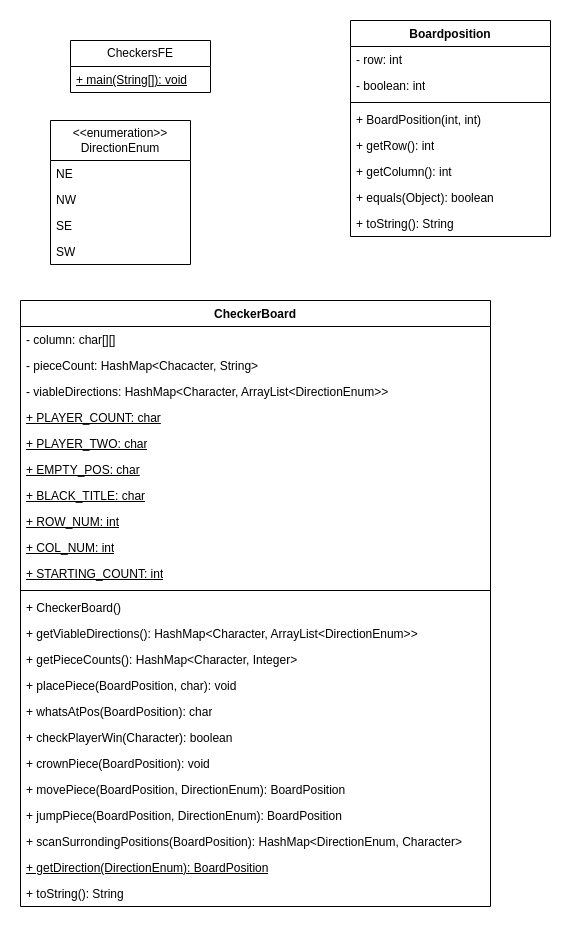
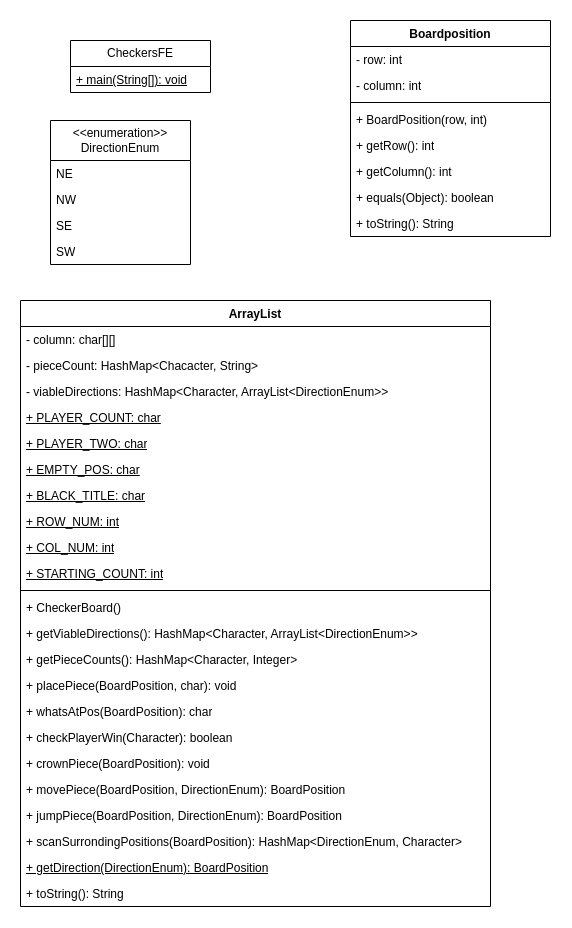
node "- boolean: int": label "- boolean: int" -> "- column: int"
node "+ BoardPosition(int, int)": label "+ BoardPosition(int, int)" -> "+ BoardPosition(row, int)"
node "CheckerBoard": label "CheckerBoard" -> "ArrayList"
